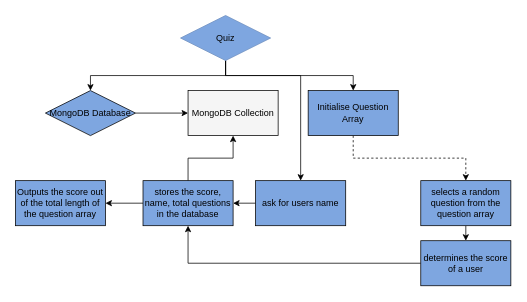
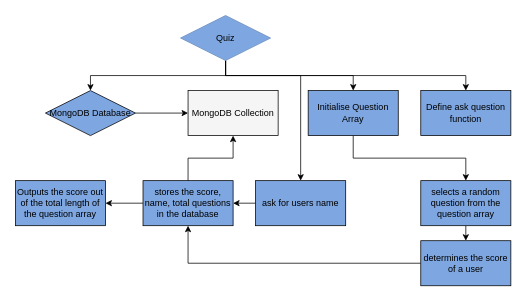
edge "Quiz" -> "Define ask question function": added
node "Define ask question function": added
edge "Initialise Question Array" -> "selects a random question from the question array": style dashed -> solid
